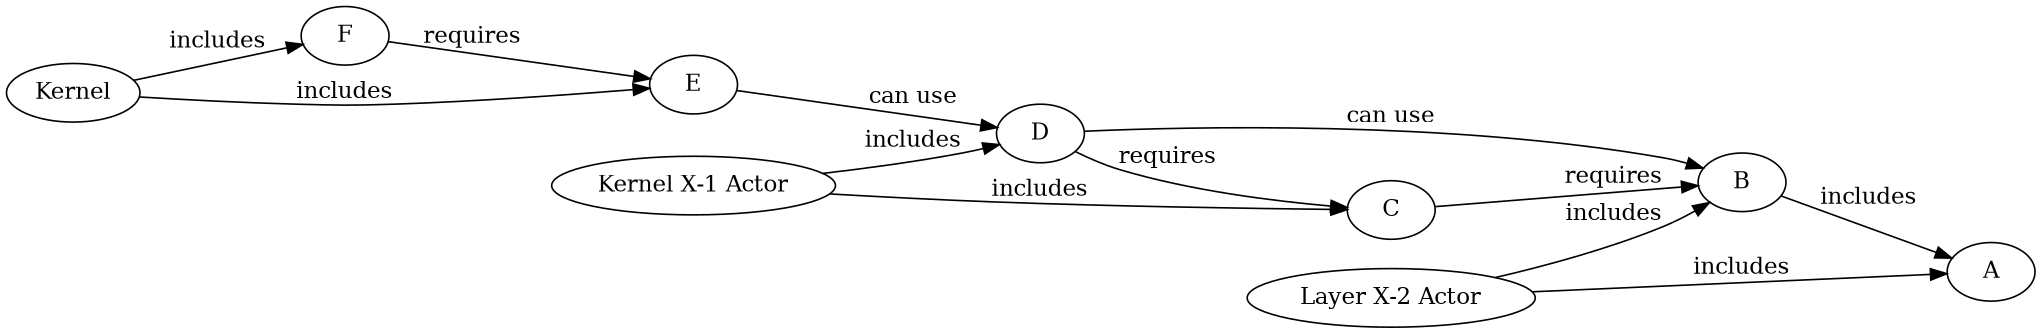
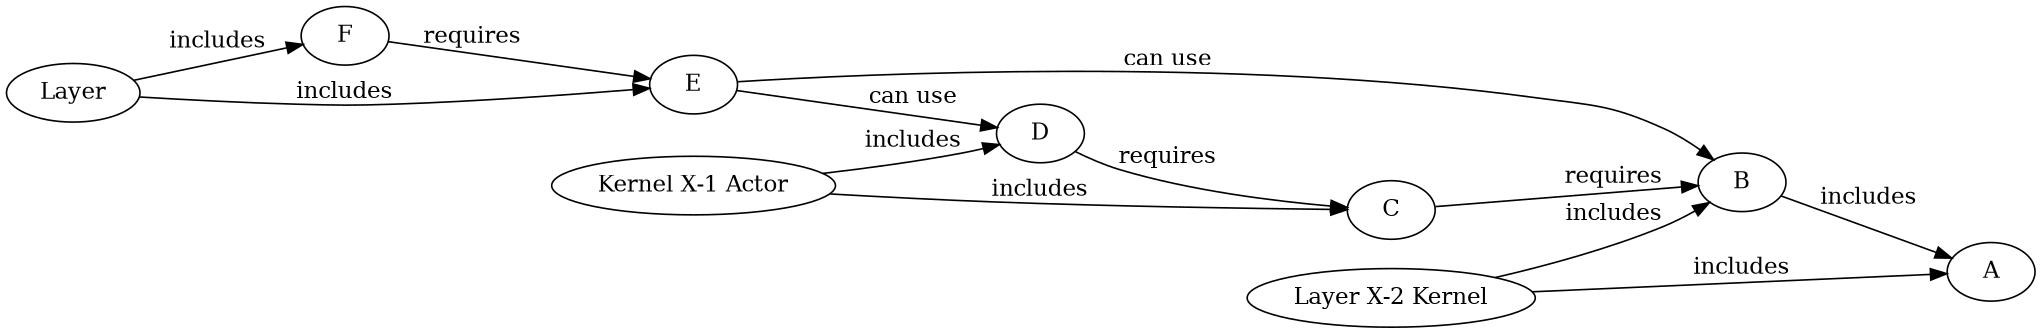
node "Kernel": label "Kernel" -> "Layer"
edge "D" -> "B": now "E" -> "B"
node "Layer X-2 Actor": label "Layer X-2 Actor" -> "Layer X-2 Kernel"
